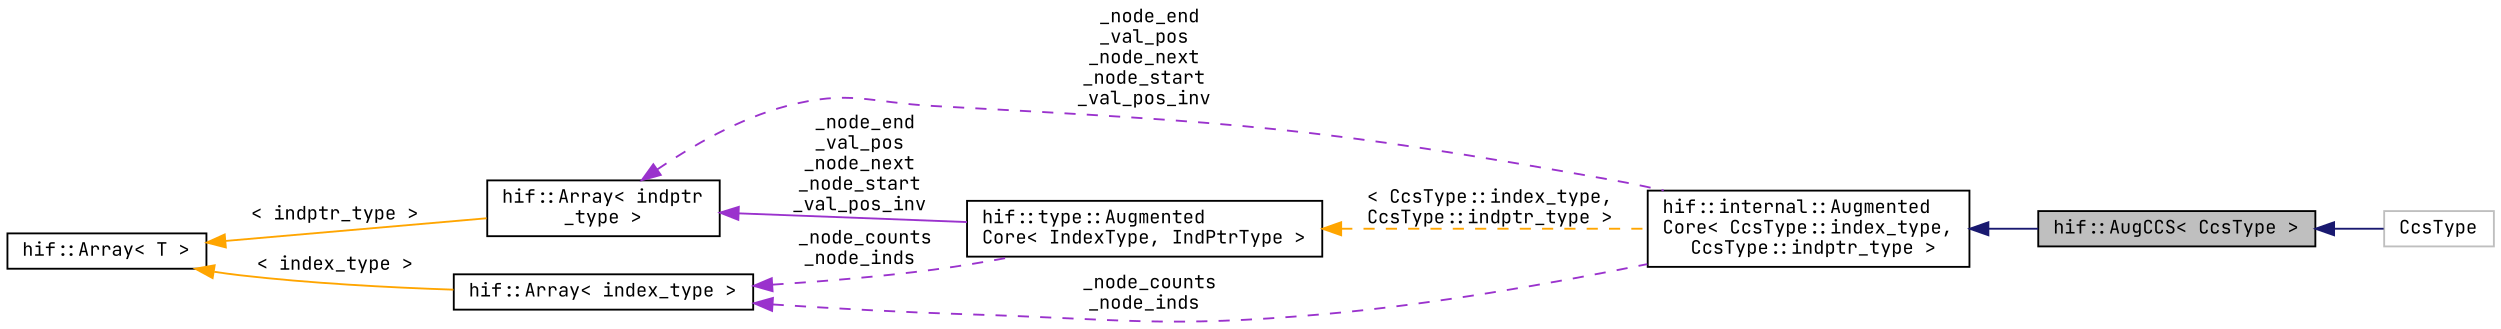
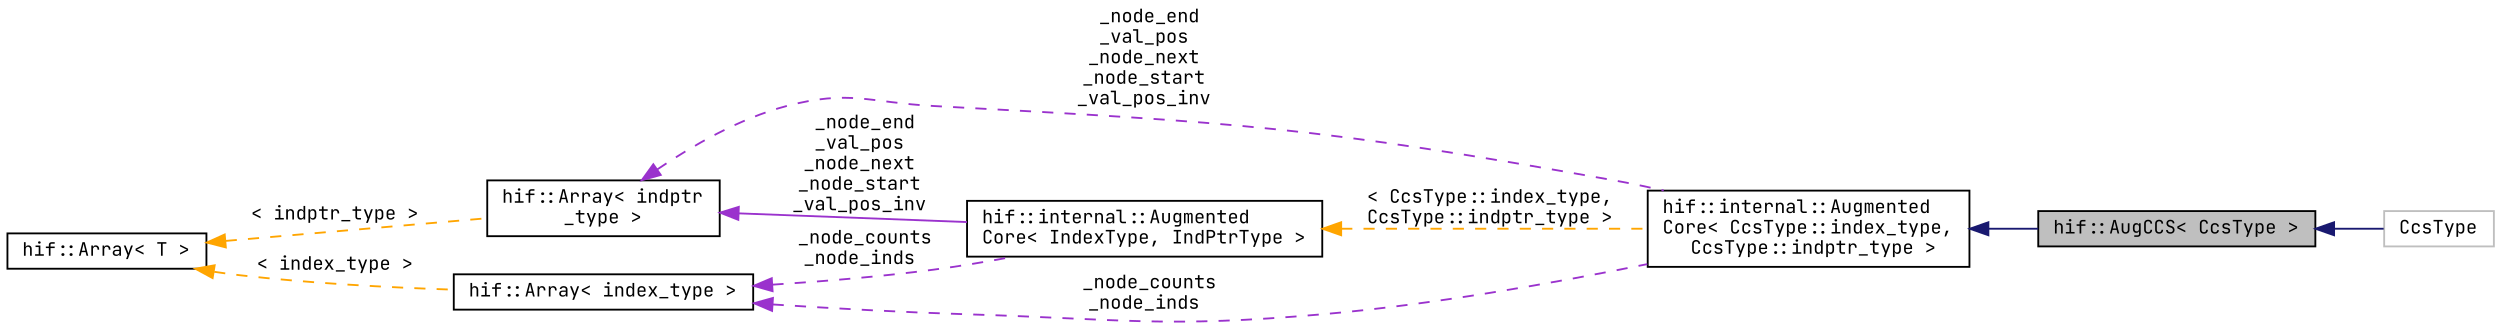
node "hif::type::Augmented Core< IndexType, IndPtrType >": label "hif::type::Augmented Core< IndexType, IndPtrType >" -> "hif::internal::Augmented Core< IndexType, IndPtrType >"
edge "hif::Array< indptr _type >" -> "hif::Array< T >": style solid -> dashed
edge "hif::Array< index_type >" -> "hif::Array< T >": style solid -> dashed
